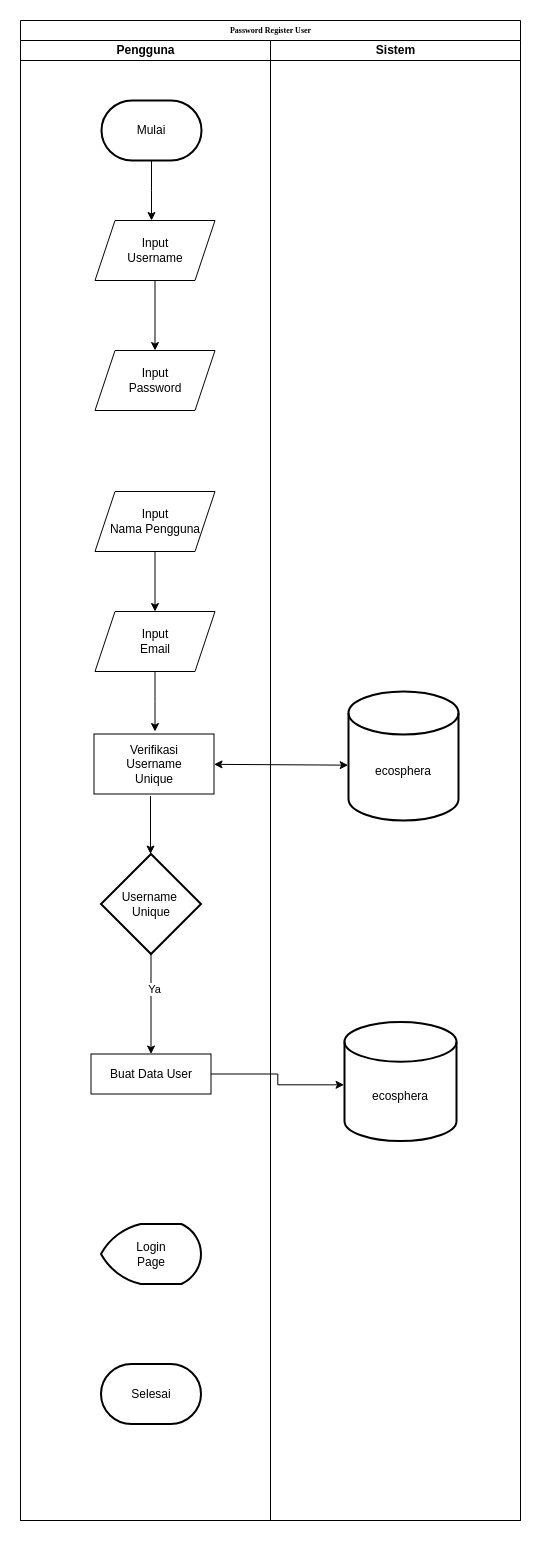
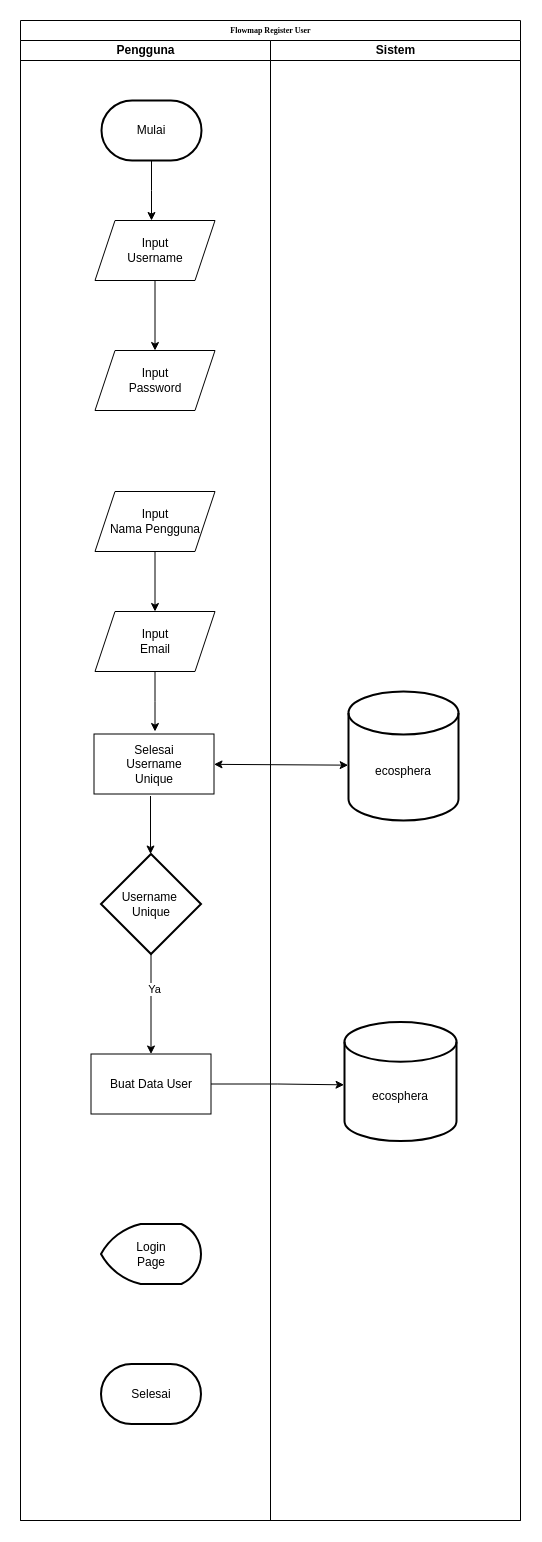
node "Password Register User": label "Password Register User" -> "Flowmap Register User"
node "Verifikasi Username Unique": label "Verifikasi Username Unique" -> "Selesai Username Unique"
node "Buat Data User": size 120x40 -> 120x60
